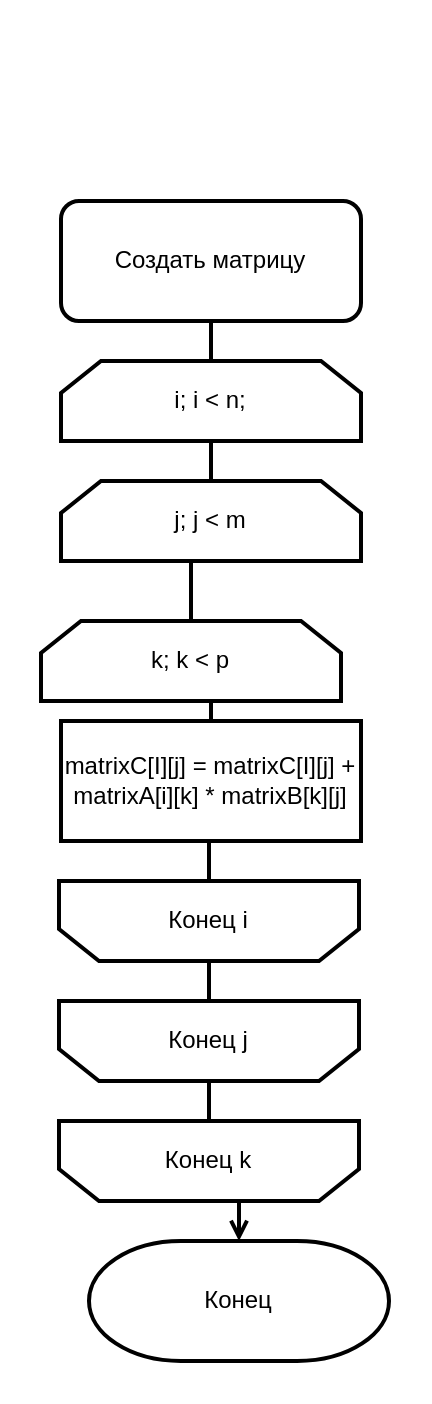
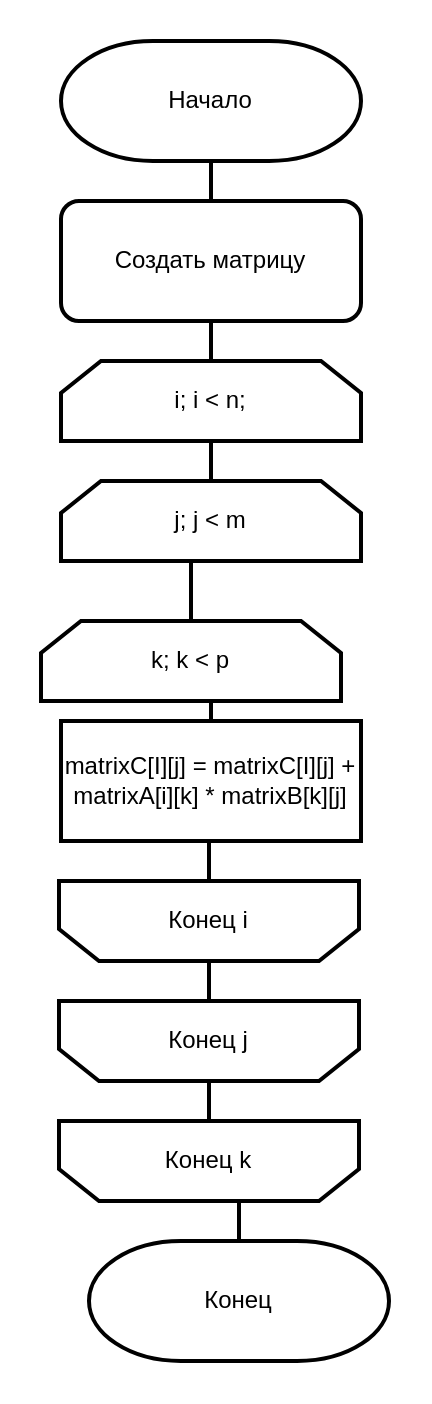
node "Начало": added
edge "Начало" -- "Создать матрицу": added
edge "Конец k" -> "Конец": arrowhead open -> none
